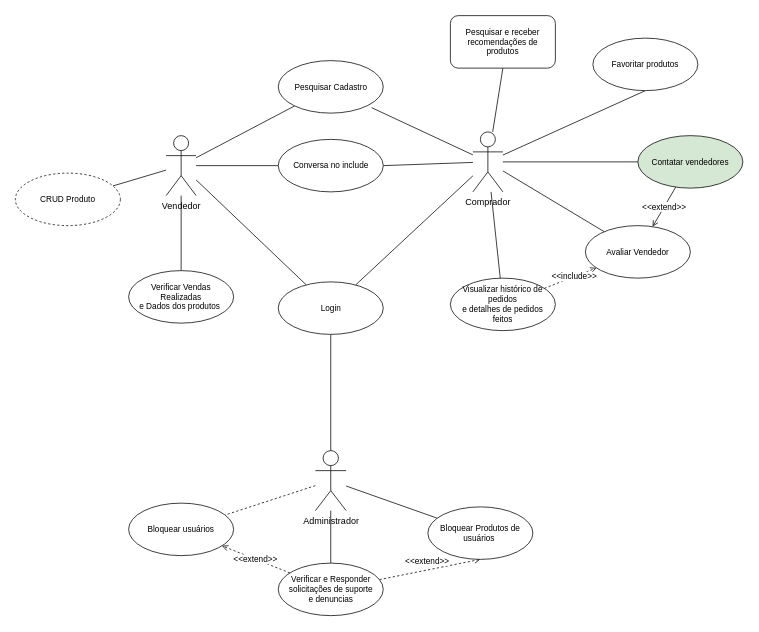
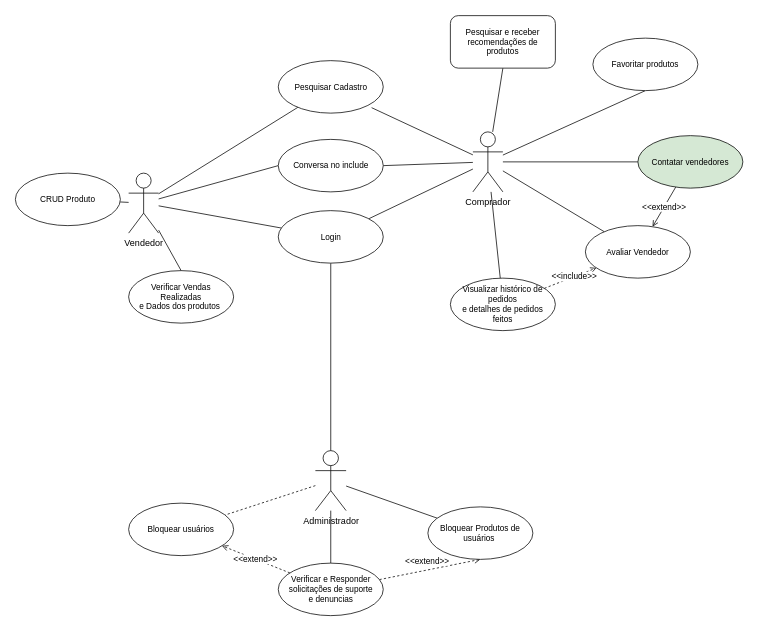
node "Vendedor": moved (181, 165) -> (144, 203)
node "CRUD Produto": style dashed -> solid
node "Login": moved (331, 308) -> (331, 237)
